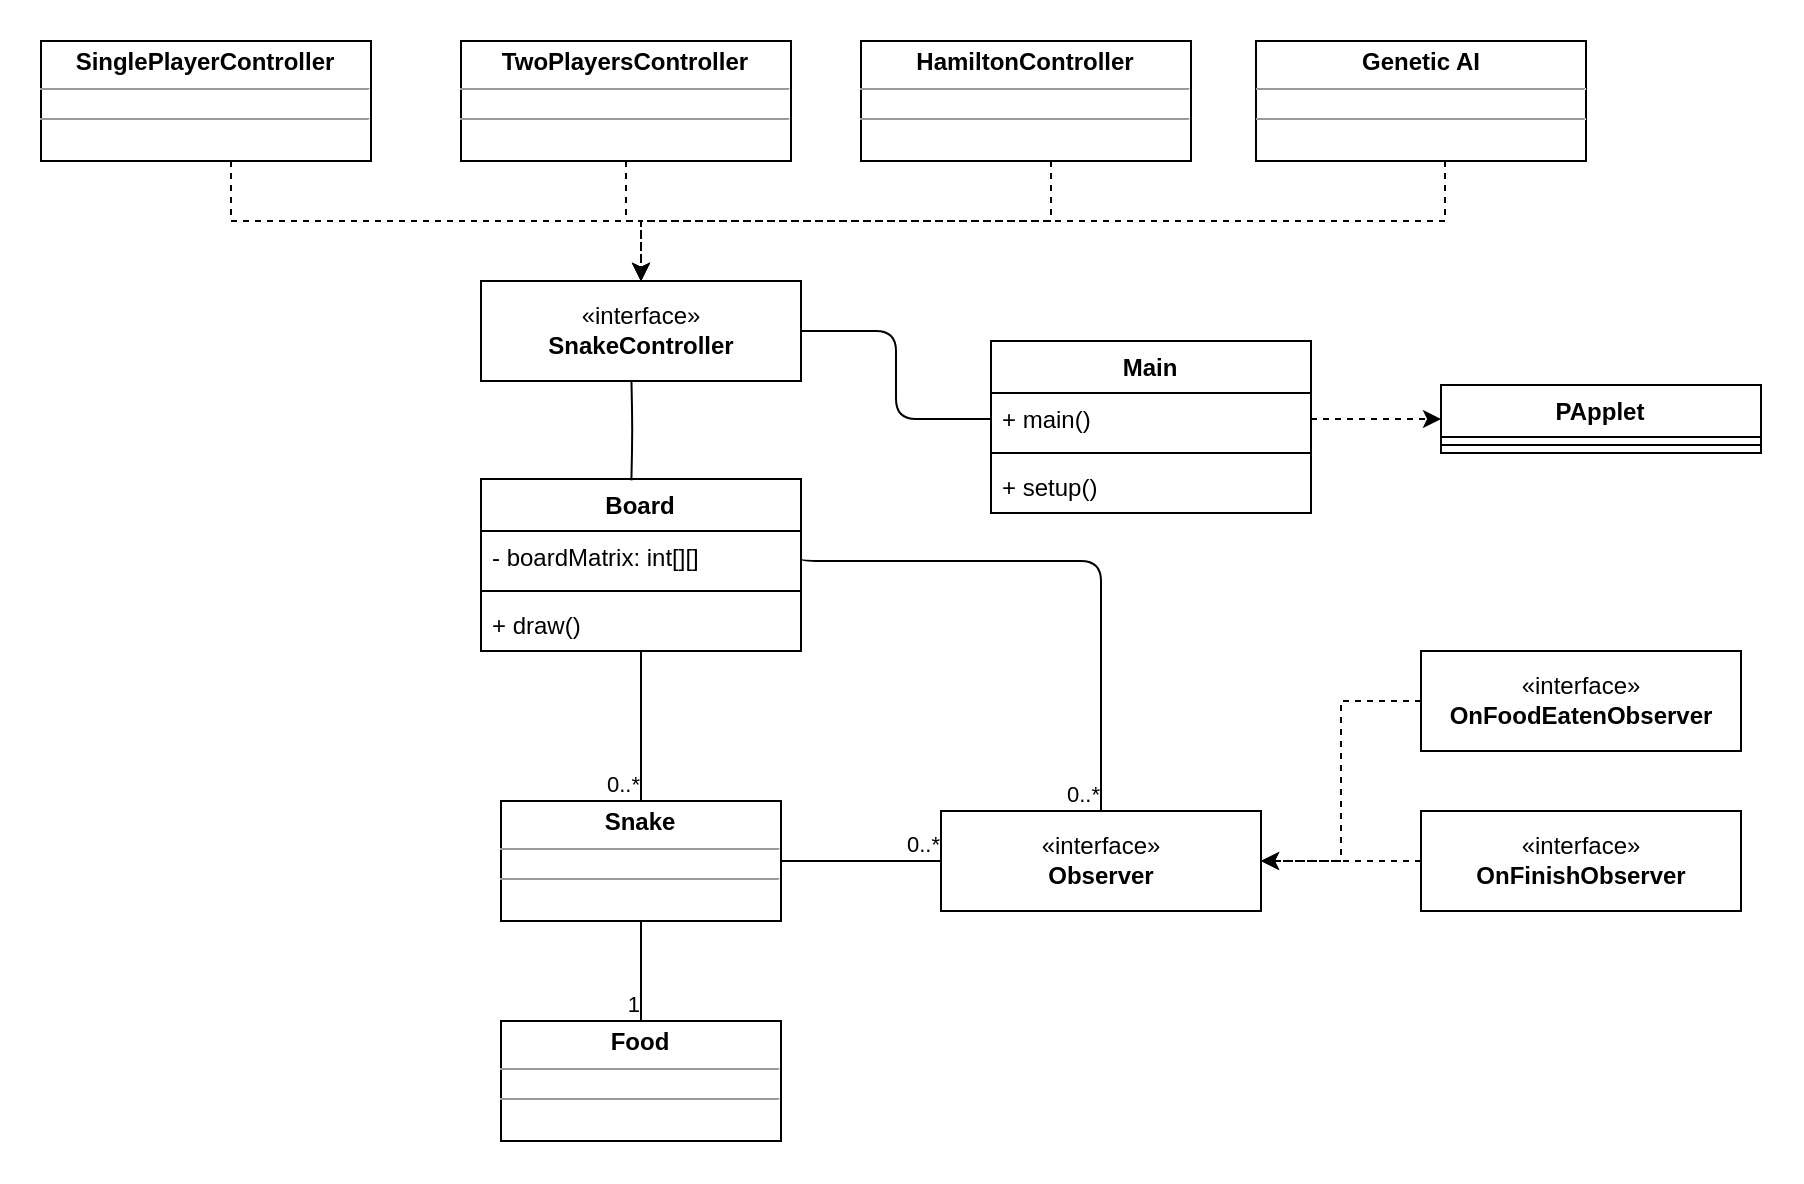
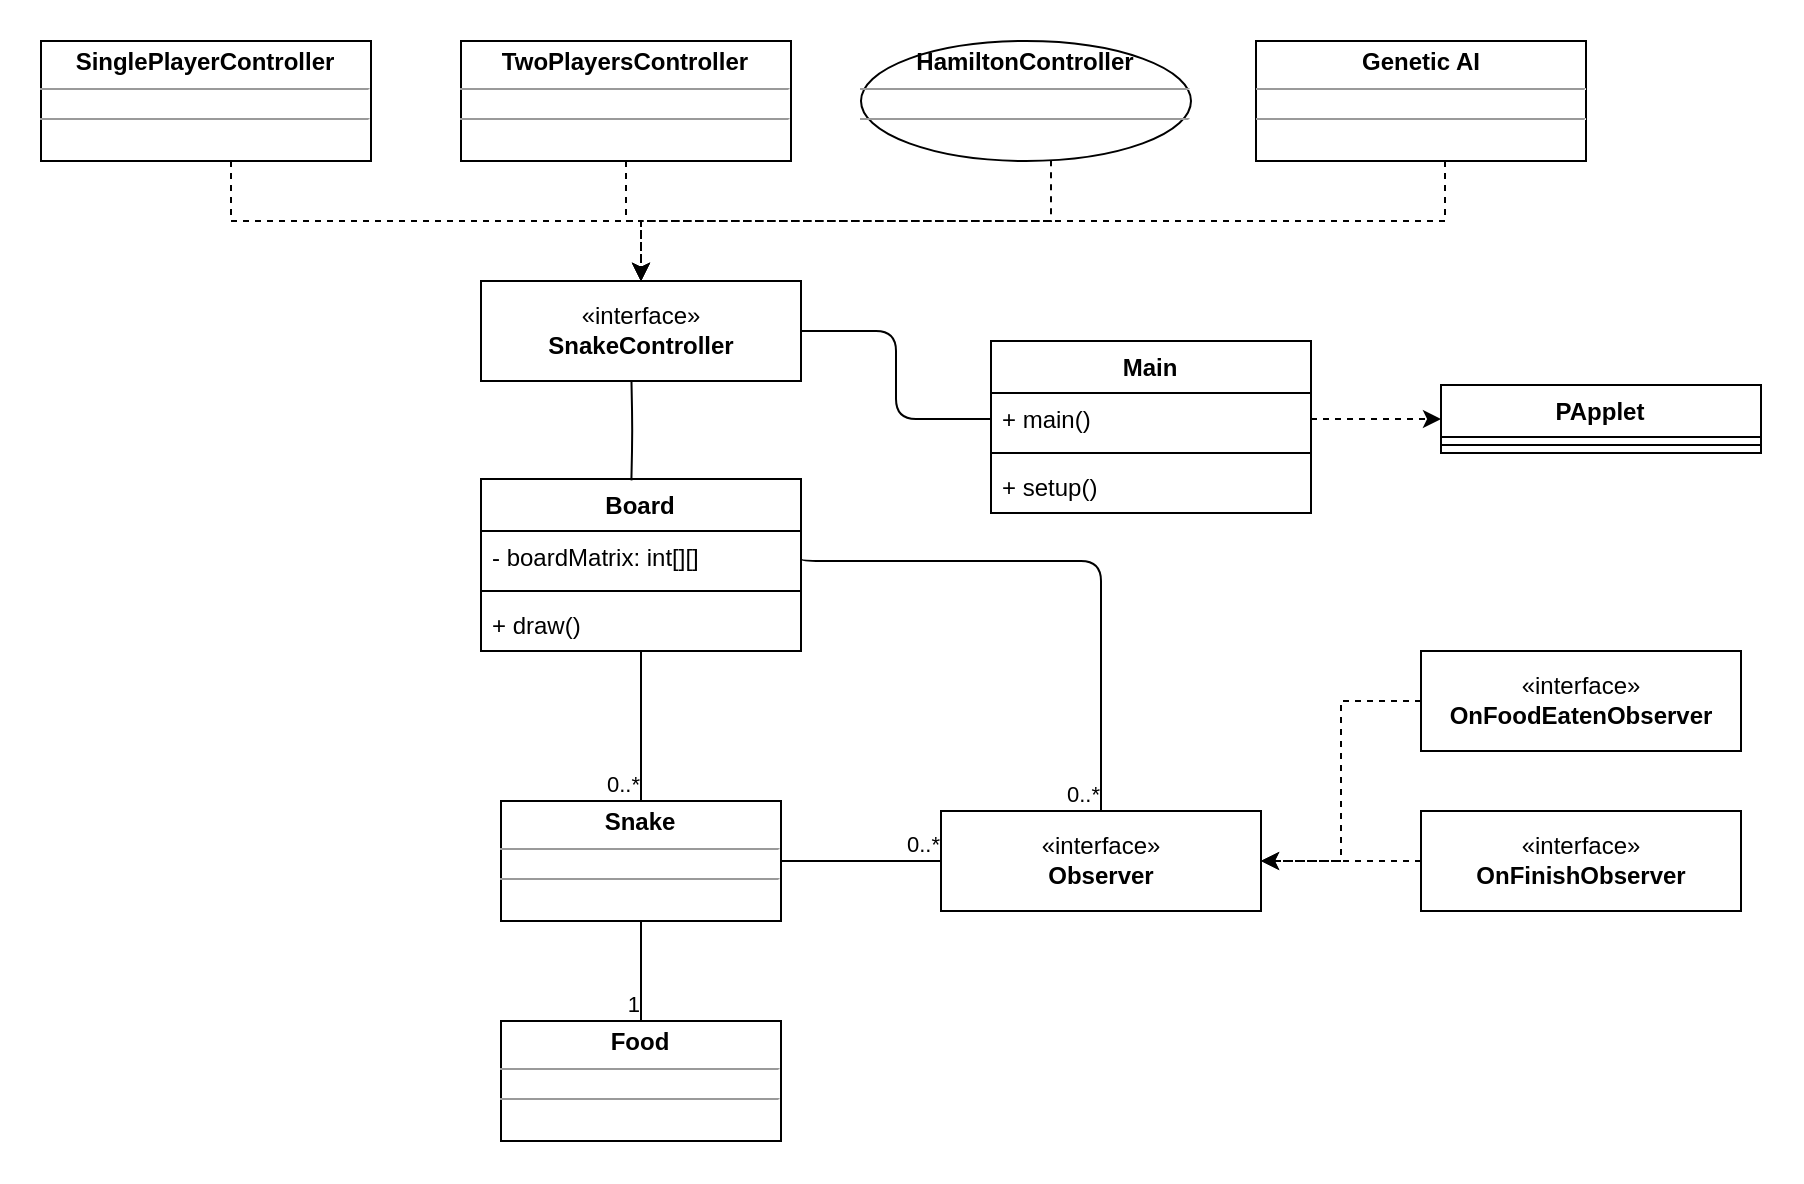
node "HamiltonController": shape rectangle -> ellipse
